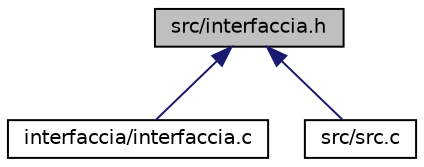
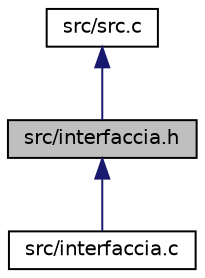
edge "src/src.c" -> "src/interfaccia.h": reversed
node "interfaccia/interfaccia.c": label "interfaccia/interfaccia.c" -> "src/interfaccia.c"
